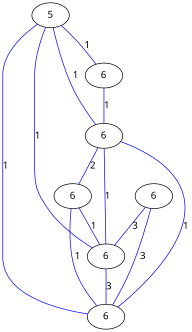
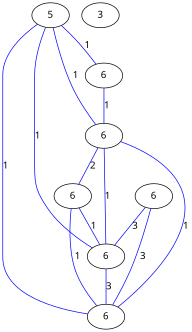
node "3": added
